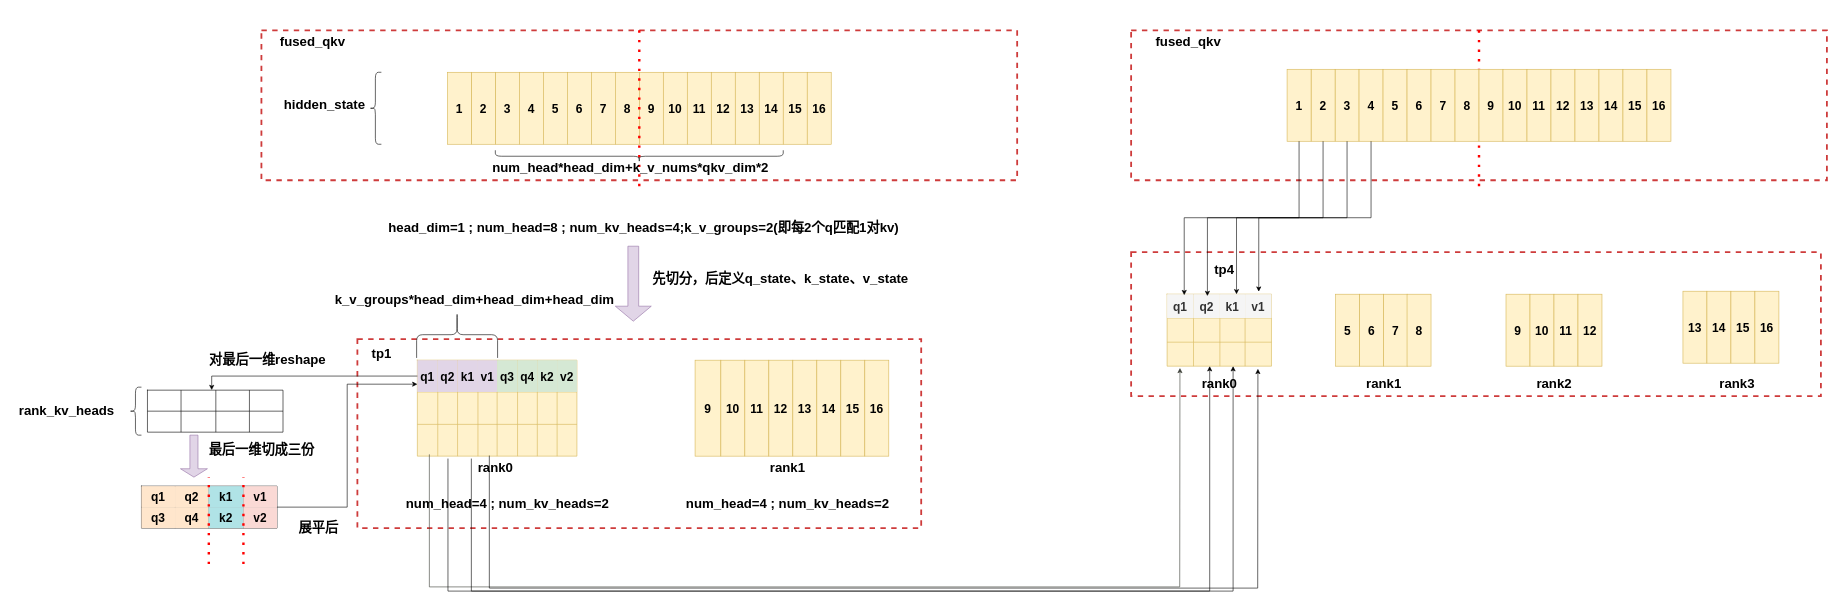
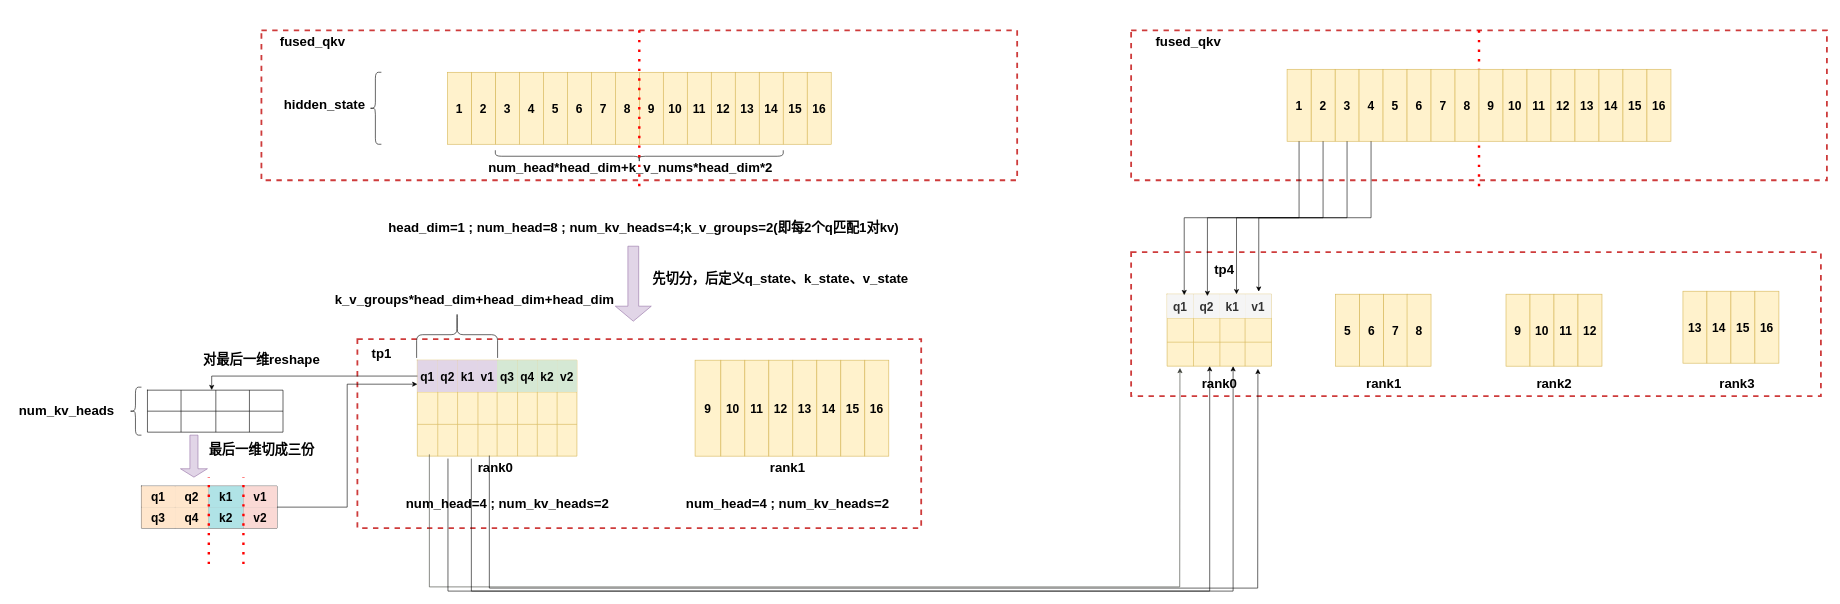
node "num_head*head_dim+k_v_nums*qkv_dim*2": label "num_head*head_dim+k_v_nums*qkv_dim*2" -> "num_head*head_dim+k_v_nums*head_dim*2"
node "对最后一维reshape": moved (267, 360) -> (261, 360)
node "rank_kv_heads": label "rank_kv_heads" -> "num_kv_heads"
node "展平后": removed
